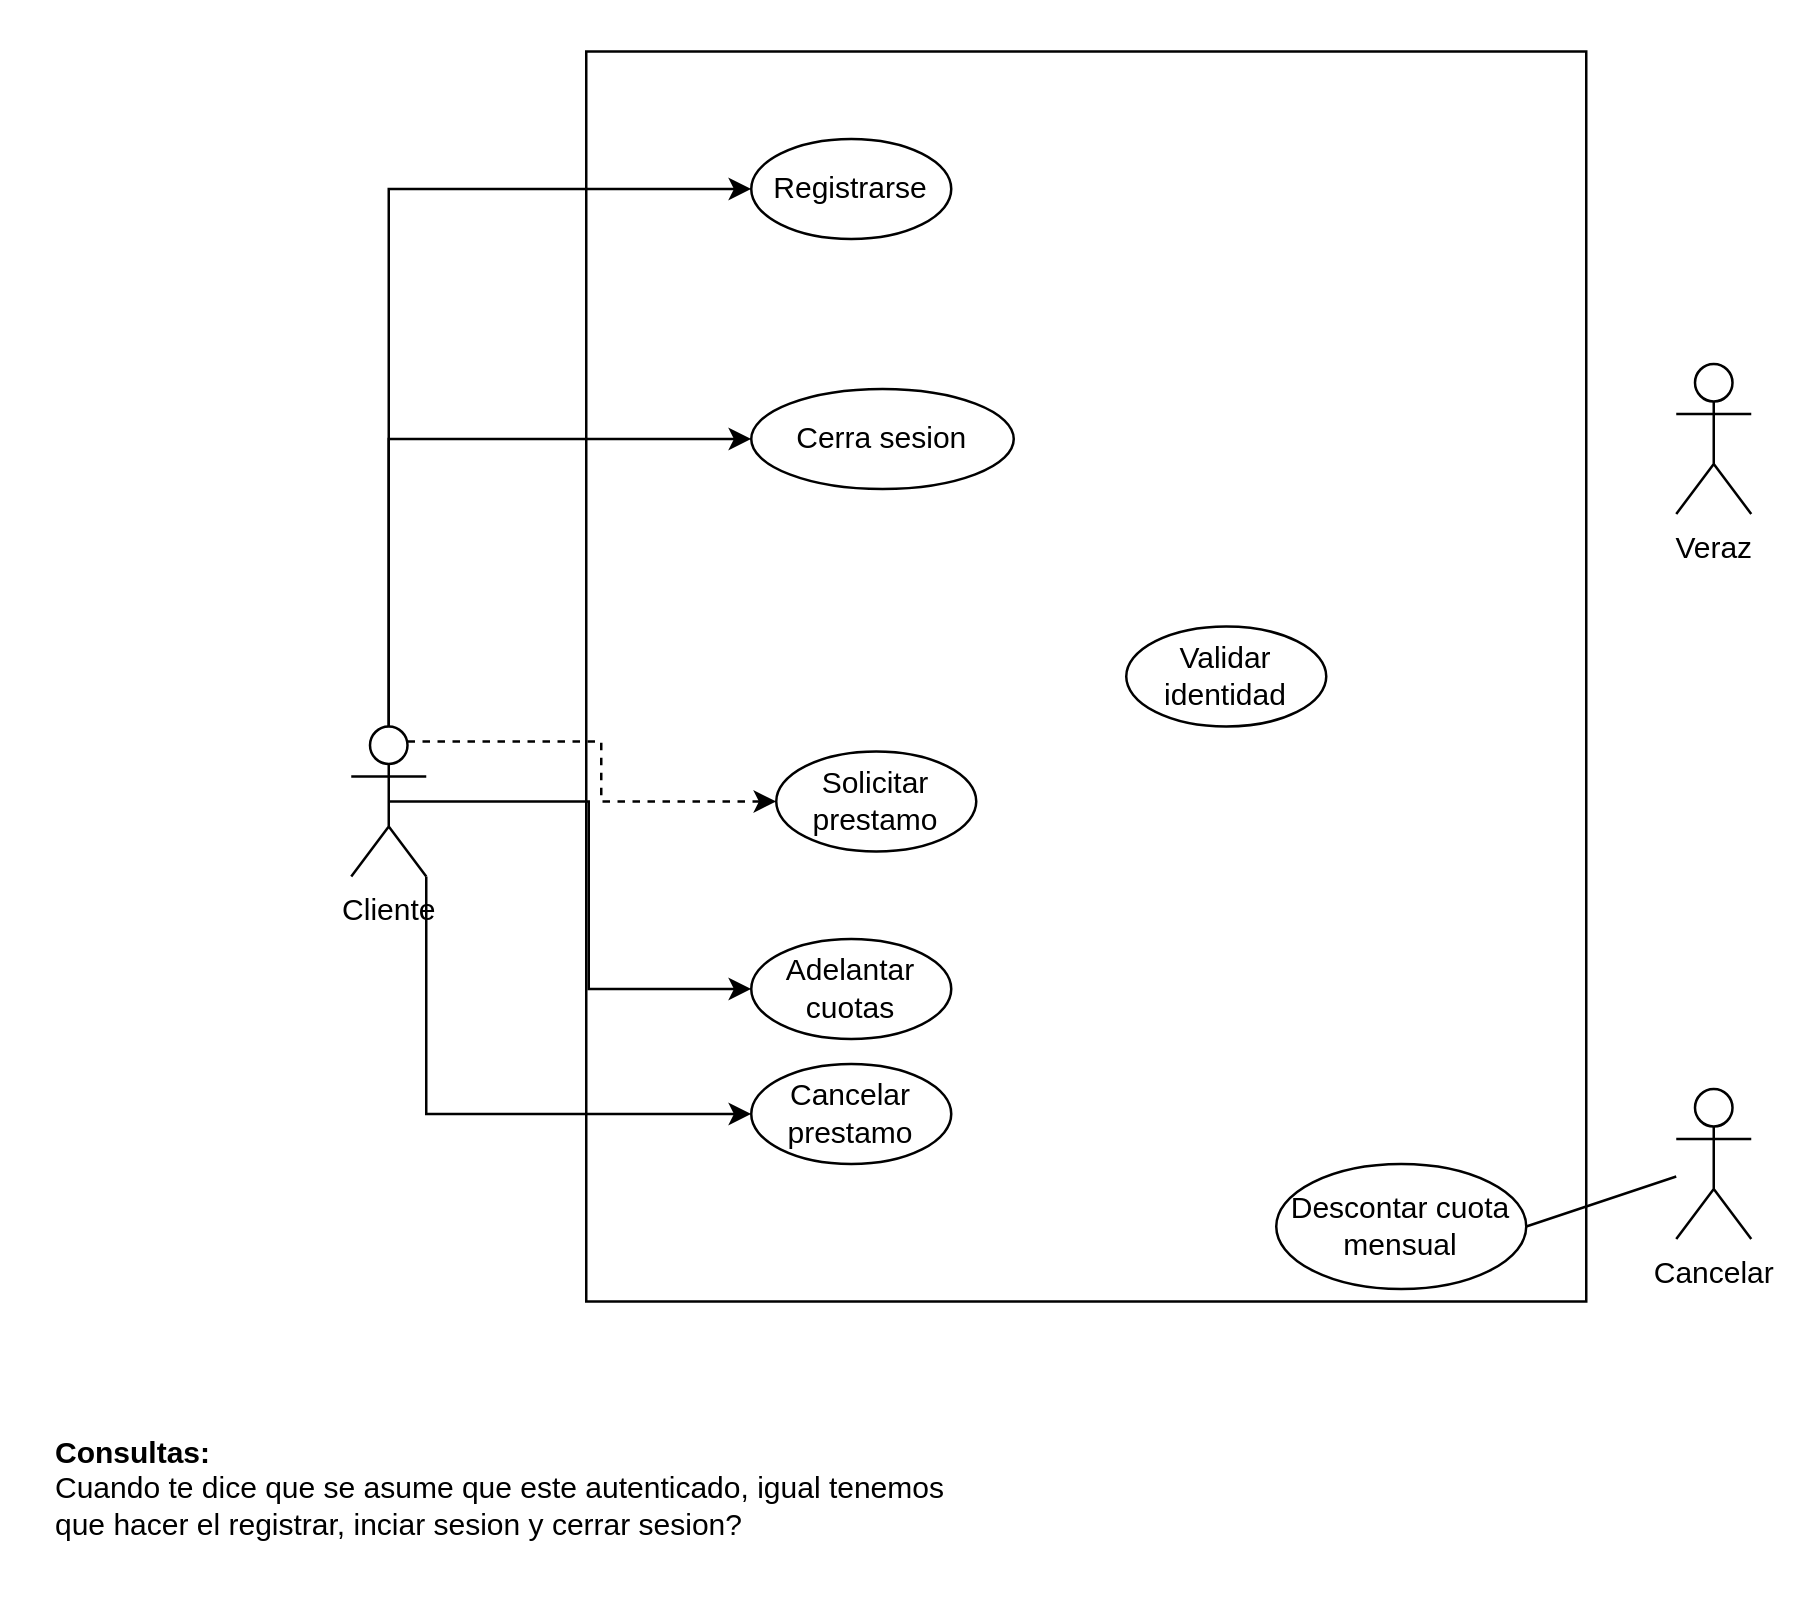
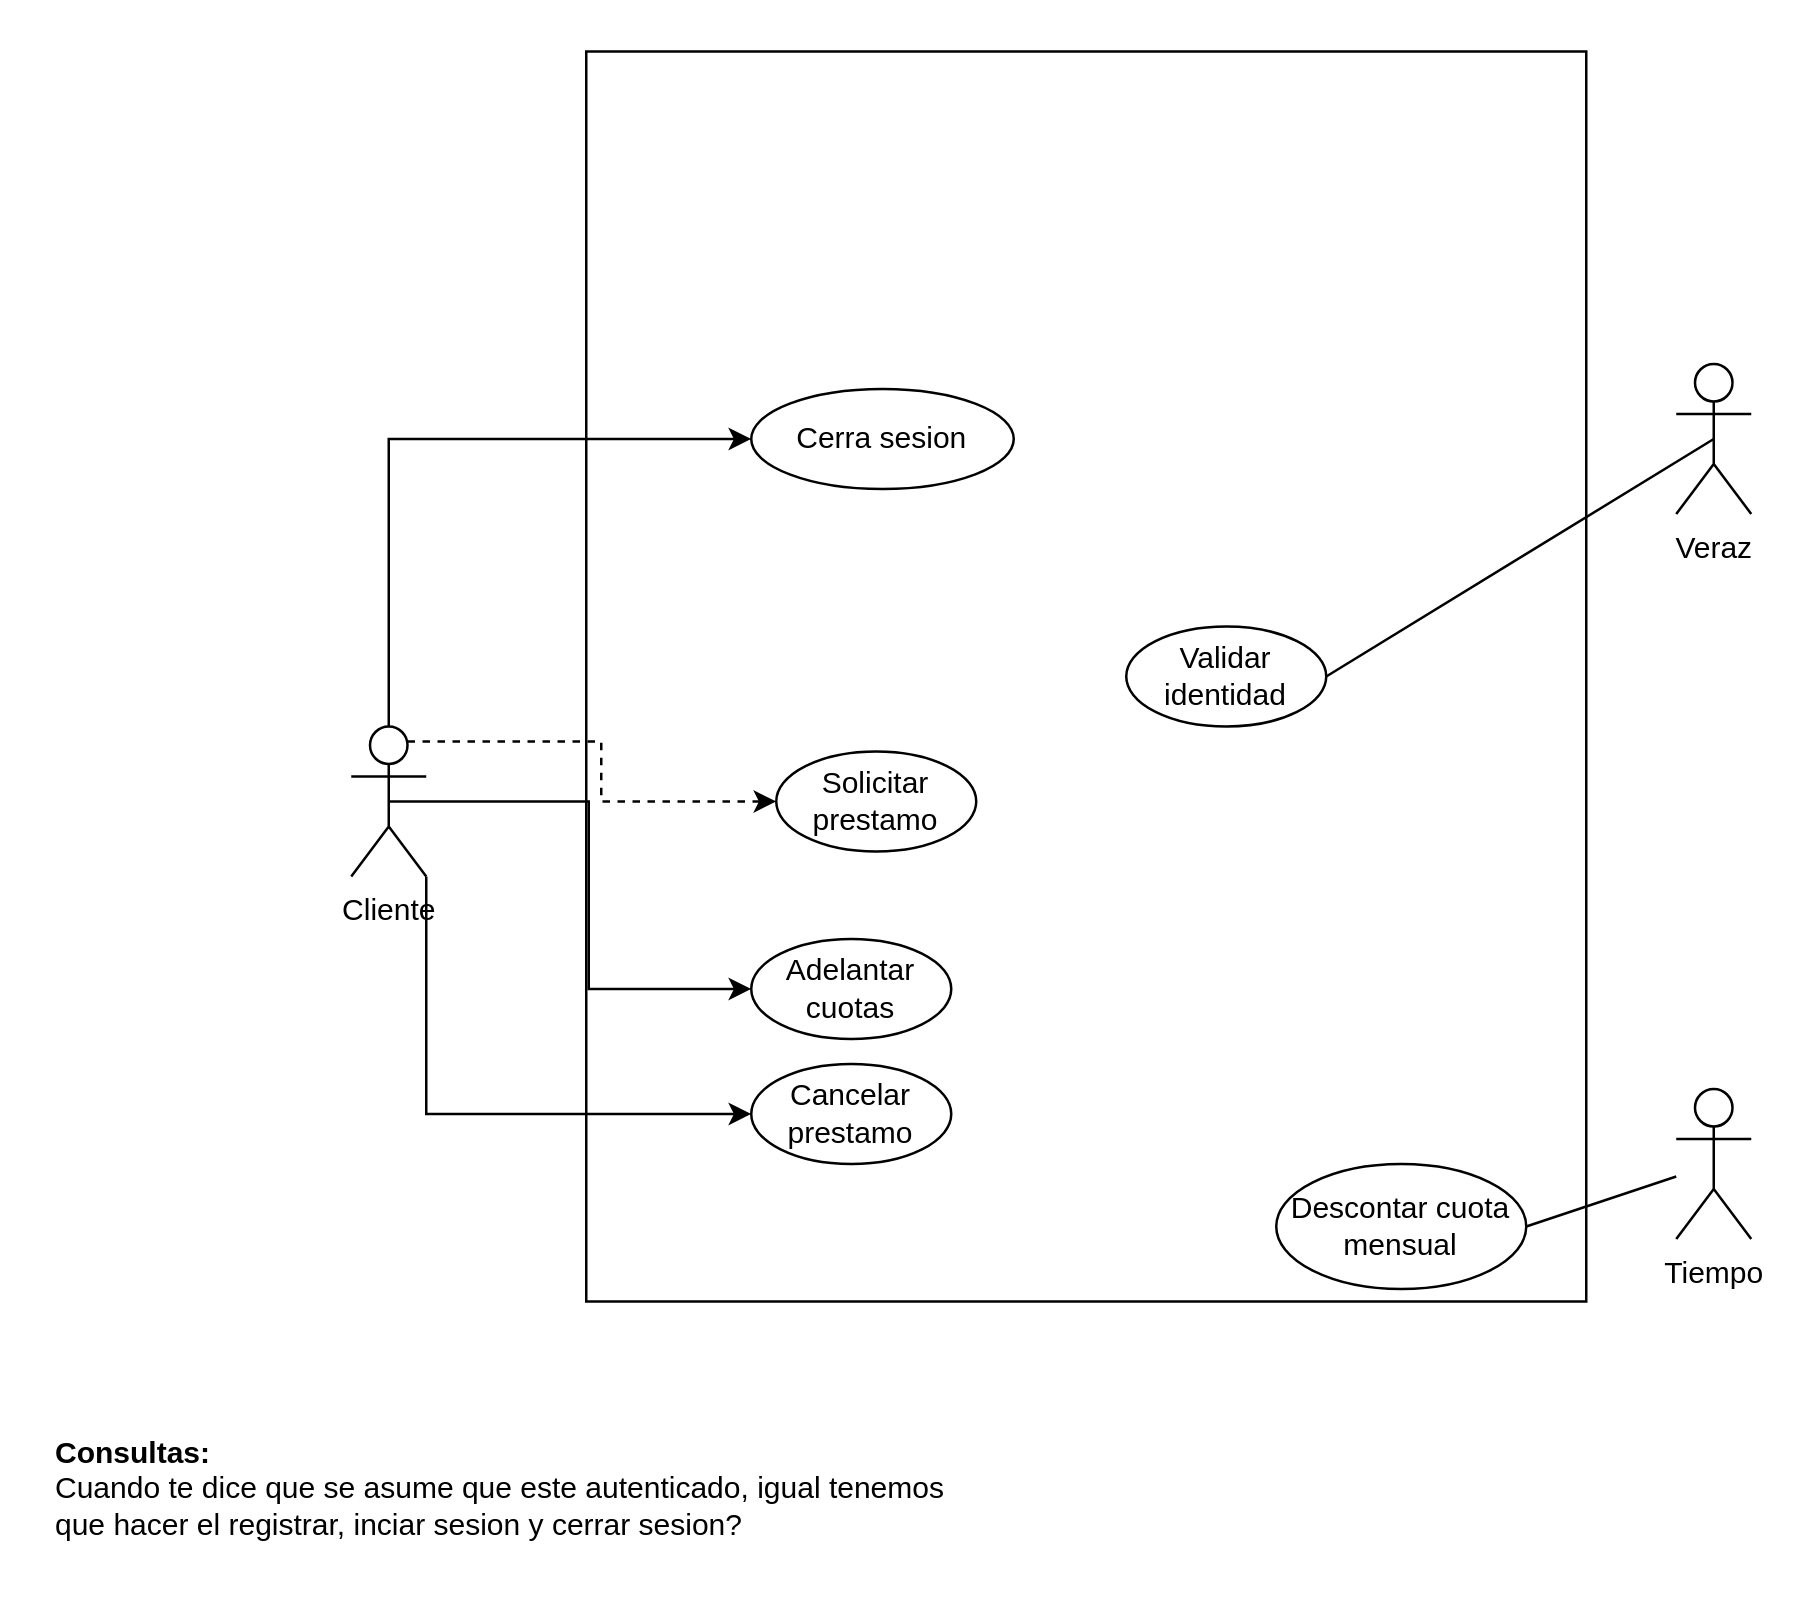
edge "Cliente" -> "Registrarse": removed
node "Registrarse": removed
edge "Veraz" -- "Validar identidad": added
node "Cancelar": label "Cancelar" -> "Tiempo"
